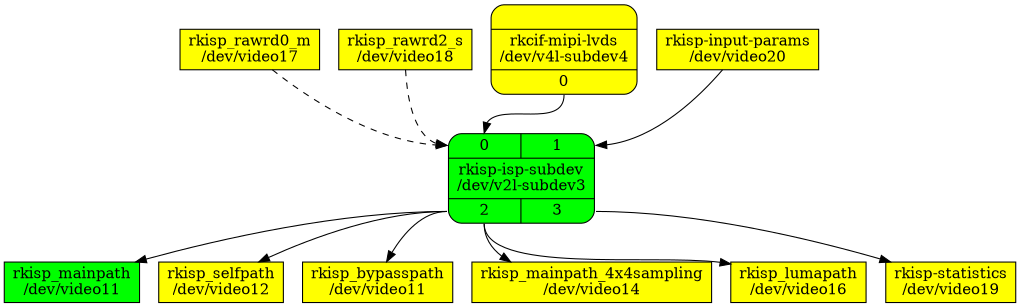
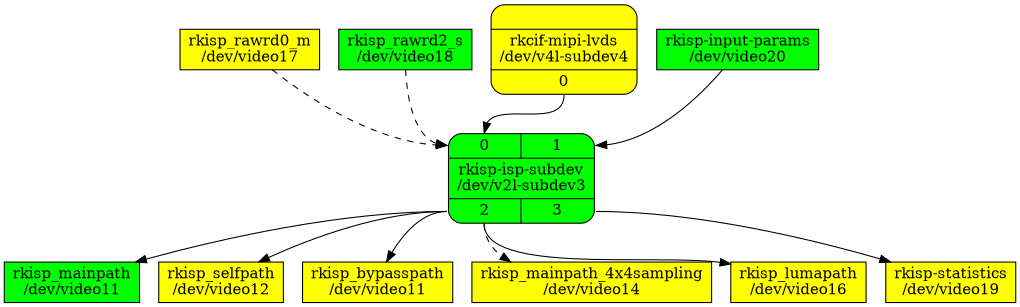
node "rkisp_rawrd2_s /dev/video18": fillcolor yellow -> green
node "rkisp-input-params /dev/video20": fillcolor yellow -> green
edge "0" -> "rkisp_mainpath_4x4sampling /dev/video14": style solid -> dashed
